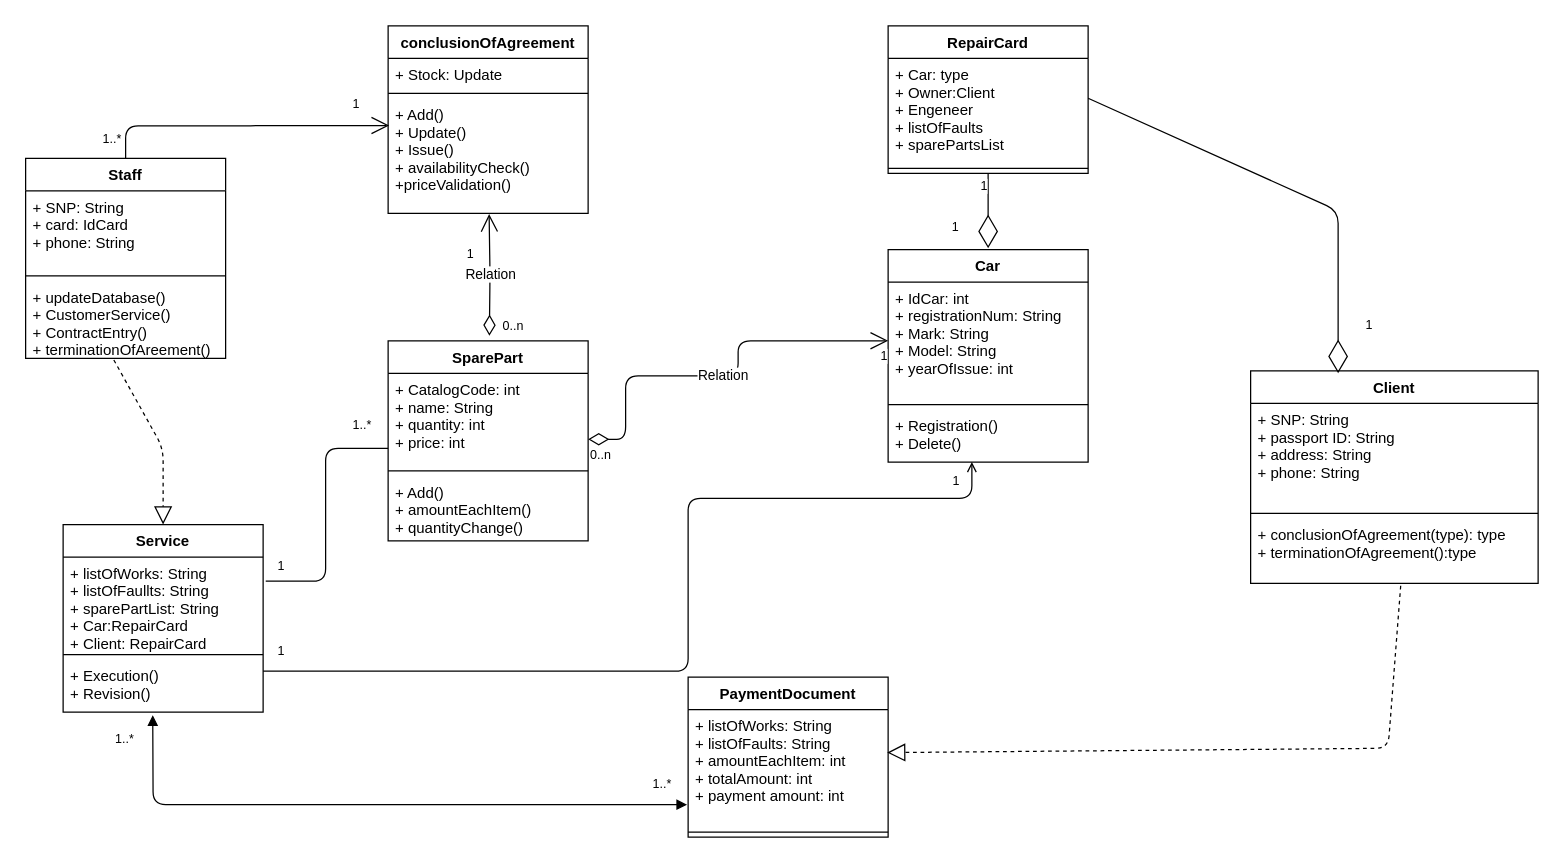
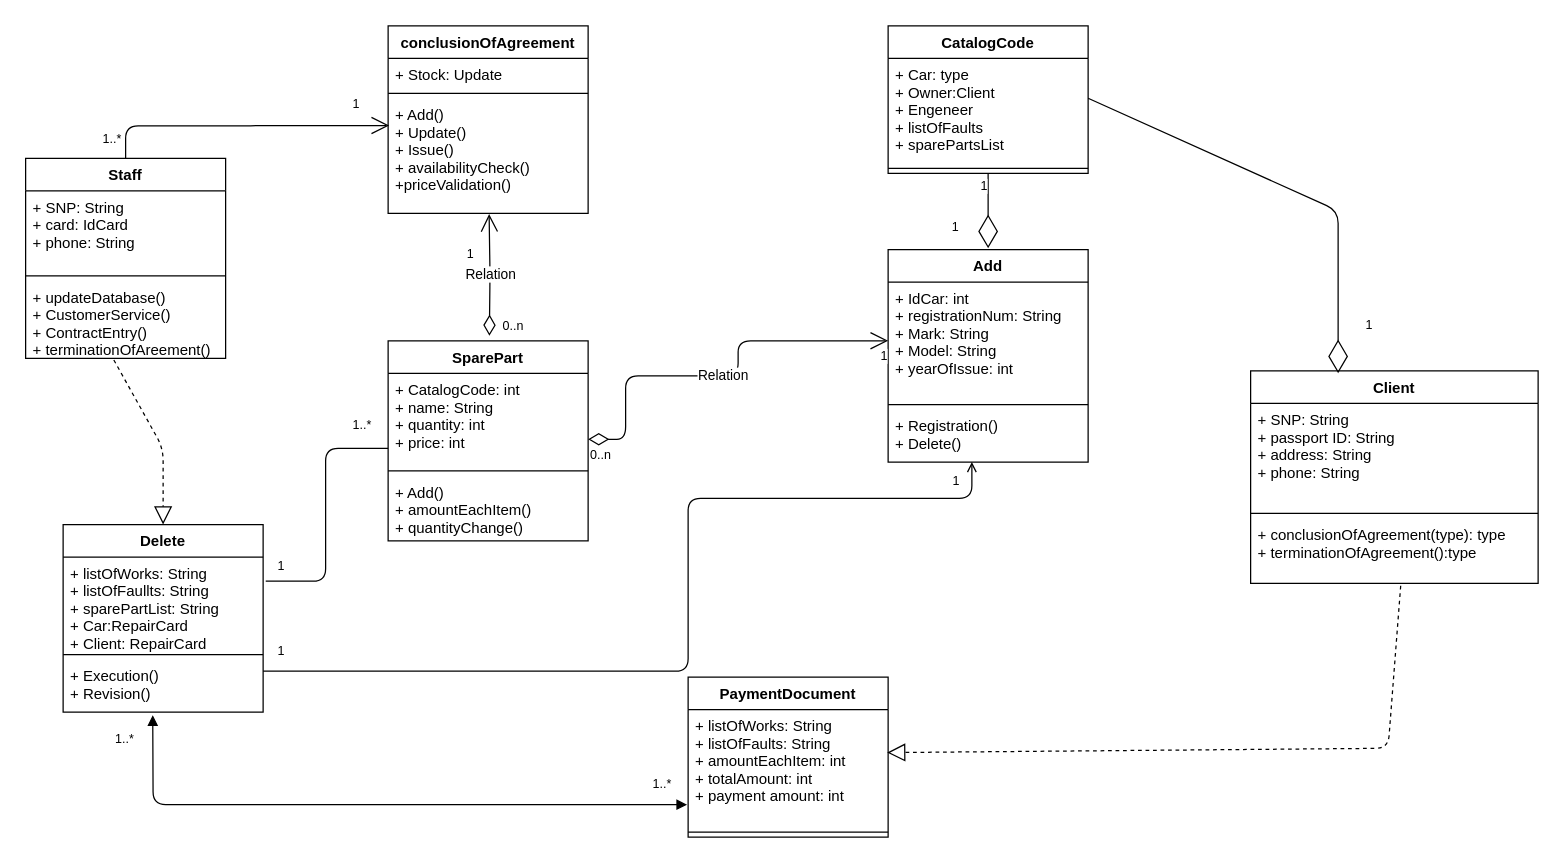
node "RepairCard": label "RepairCard" -> "CatalogCode"
node "Car": label "Car" -> "Add"
node "Service": label "Service" -> "Delete"
